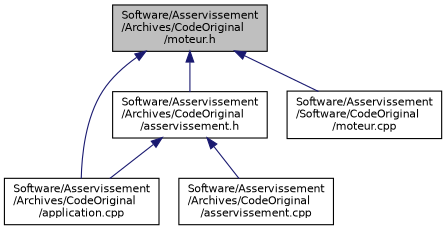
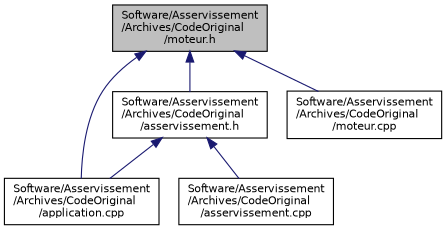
node "Software/Asservissement /Software/CodeOriginal /moteur.cpp": label "Software/Asservissement /Software/CodeOriginal /moteur.cpp" -> "Software/Asservissement /Archives/CodeOriginal /moteur.cpp"
